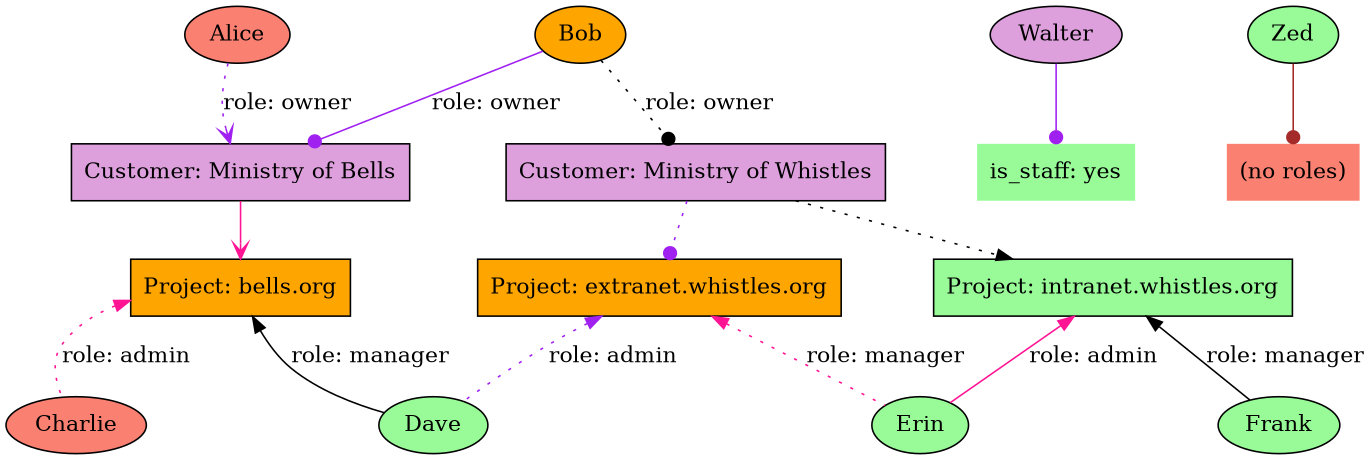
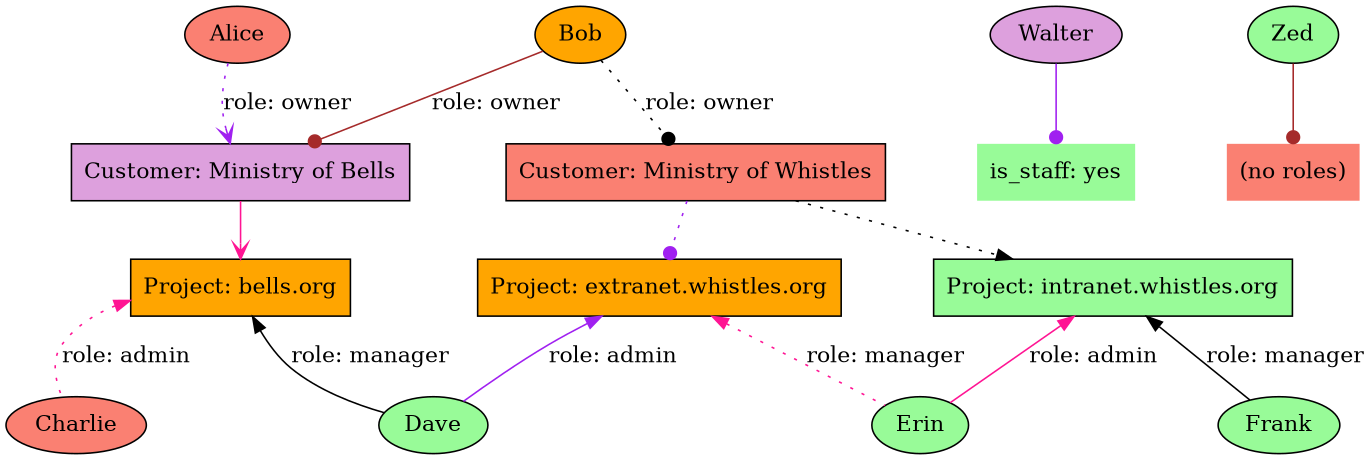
edge "Bob" -> "Customer: Ministry of Bells": color purple -> brown
node "Customer: Ministry of Whistles": fillcolor plum -> salmon
edge "Dave" -> "Project: extranet.whistles.org": style dotted -> solid
